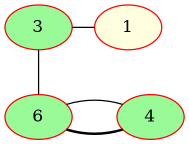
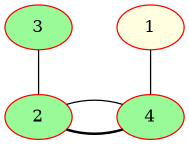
edge "3" -- "1": now "4" -- "1"
node "6": label "6" -> "2"
